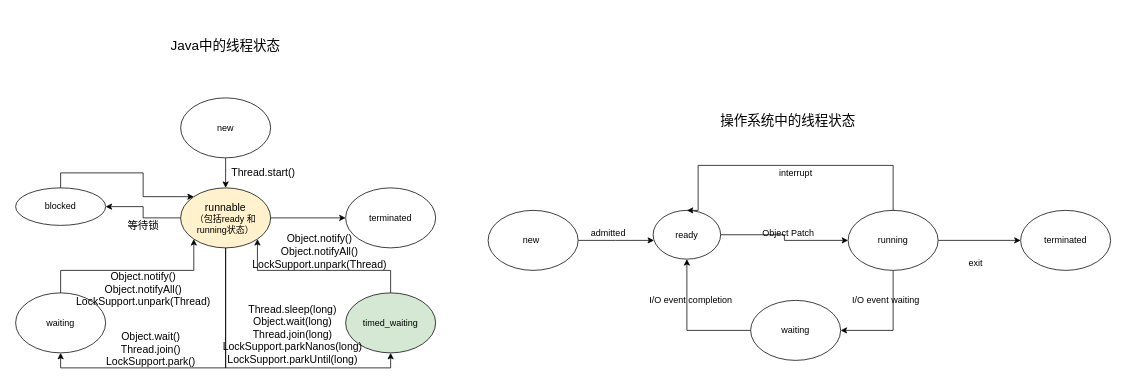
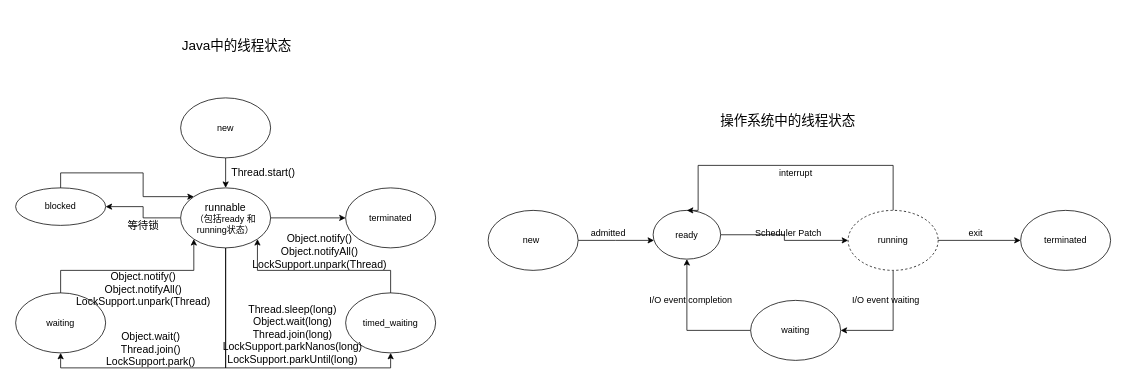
node "Java中的线程状态": moved (225, 45) -> (237, 45)
node "runnable （包括ready 和 running状态）": fillcolor #fff2cc -> #ffffff
node "Object Patch": label "Object Patch" -> "Scheduler Patch"
node "running": style solid -> dashed
node "exit": moved (975, 263) -> (975, 233)
node "timed_waiting": fillcolor #d5e8d4 -> #ffffff
